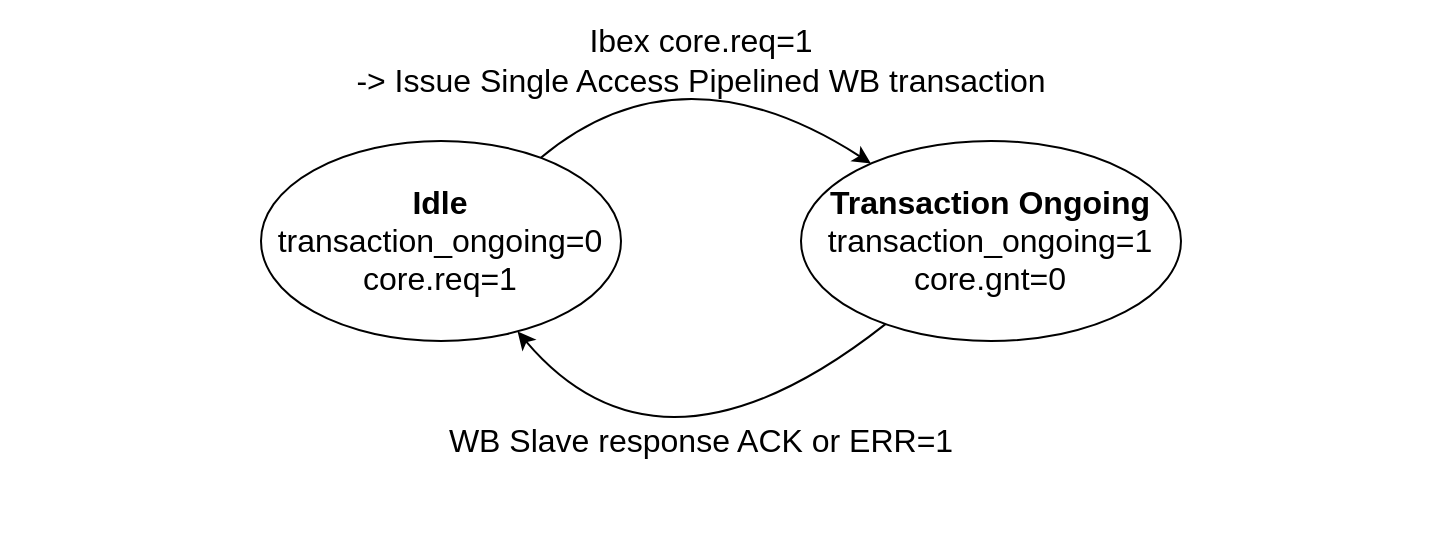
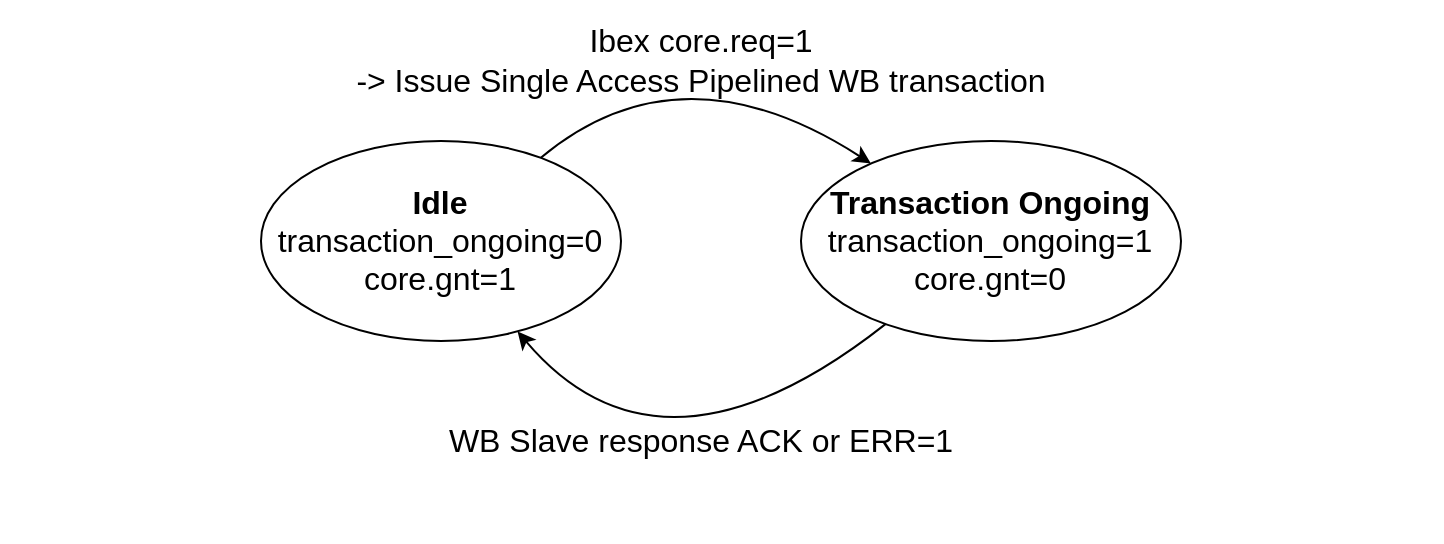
node "Idle transaction_ongoing=0 core.req=1": label "Idle transaction_ongoing=0 core.req=1" -> "Idle transaction_ongoing=0 core.gnt=1"
